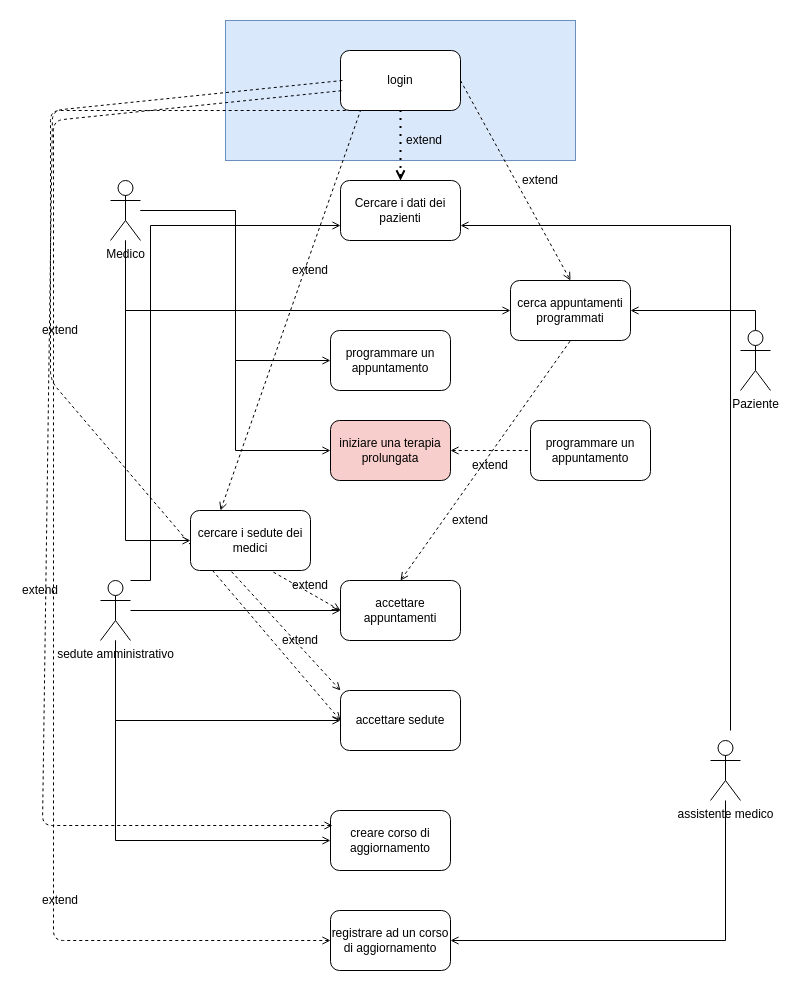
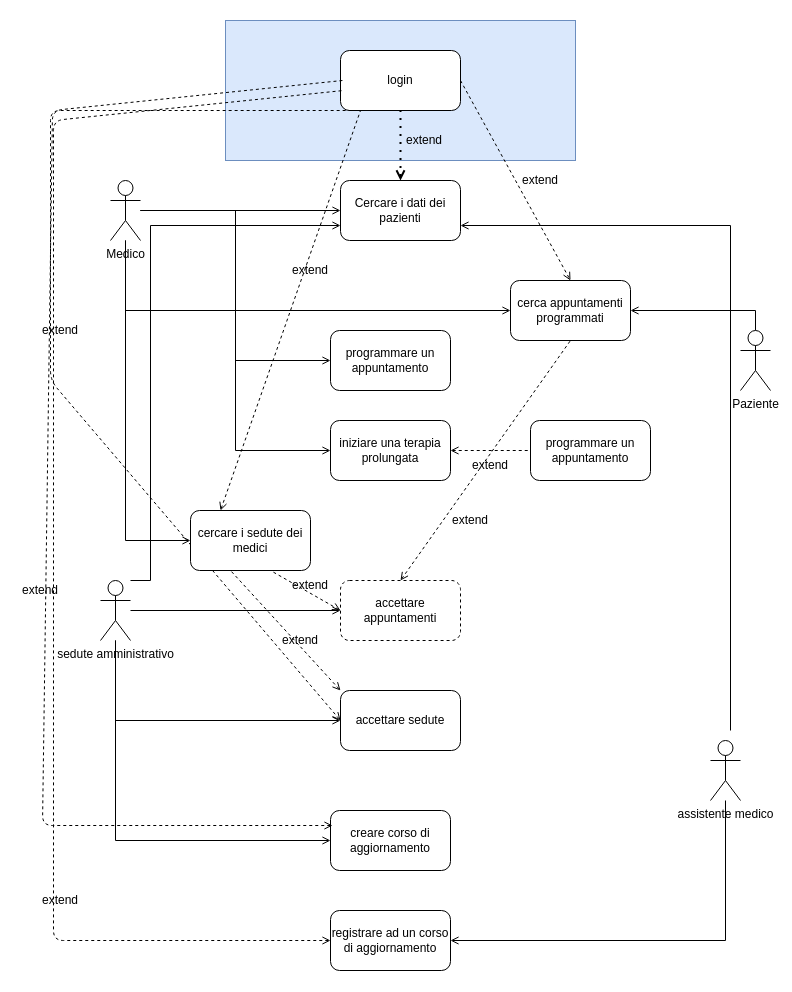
edge "Medico" -> "Cercare i dati dei pazienti": added
node "iniziare una terapia prolungata": fillcolor #f8cecc -> #ffffff
node "accettare appuntamenti": style solid -> dashed
